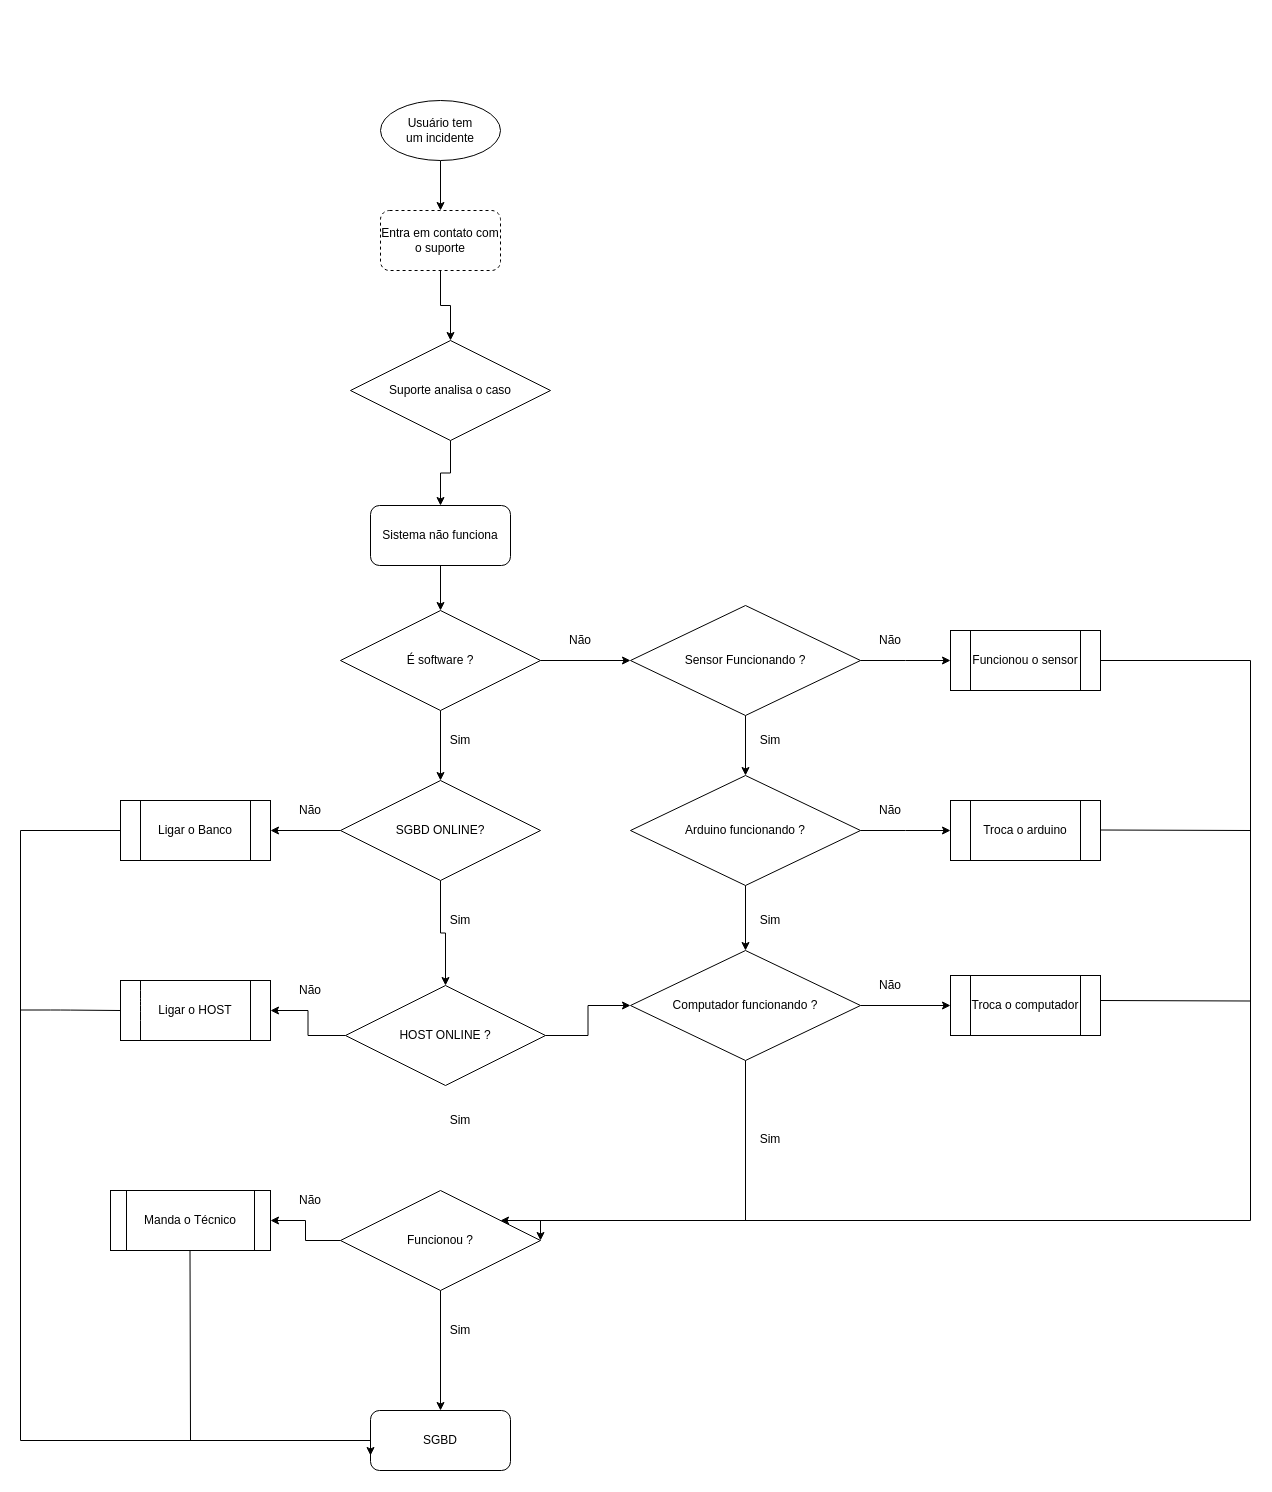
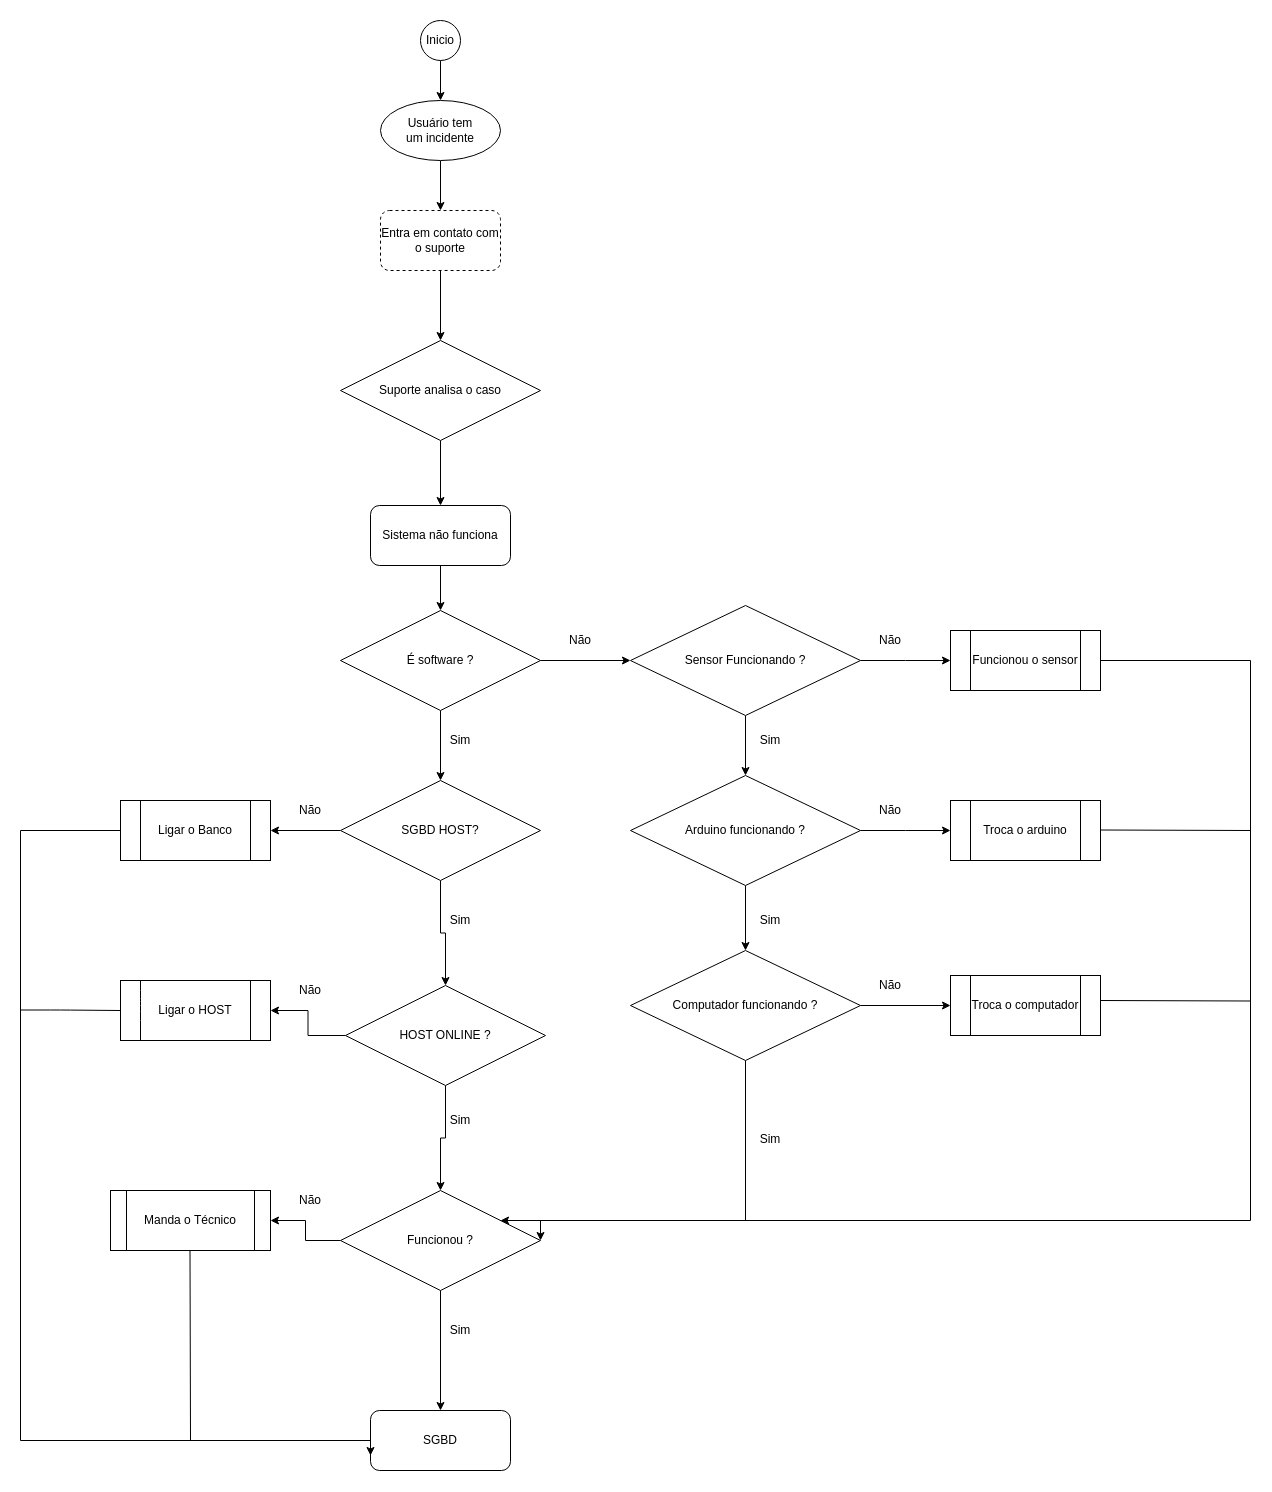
node "Inicio": added
edge "Inicio" -> "Usuário tem um incidente": added
node "Suporte analisa o caso": moved (451, 391) -> (441, 391)
node "SGBD ONLINE?": label "SGBD ONLINE?" -> "SGBD HOST?"
edge "HOST ONLINE ?" -> "Computador funcionando ?": now "HOST ONLINE ?" -> "Funcionou ?"
